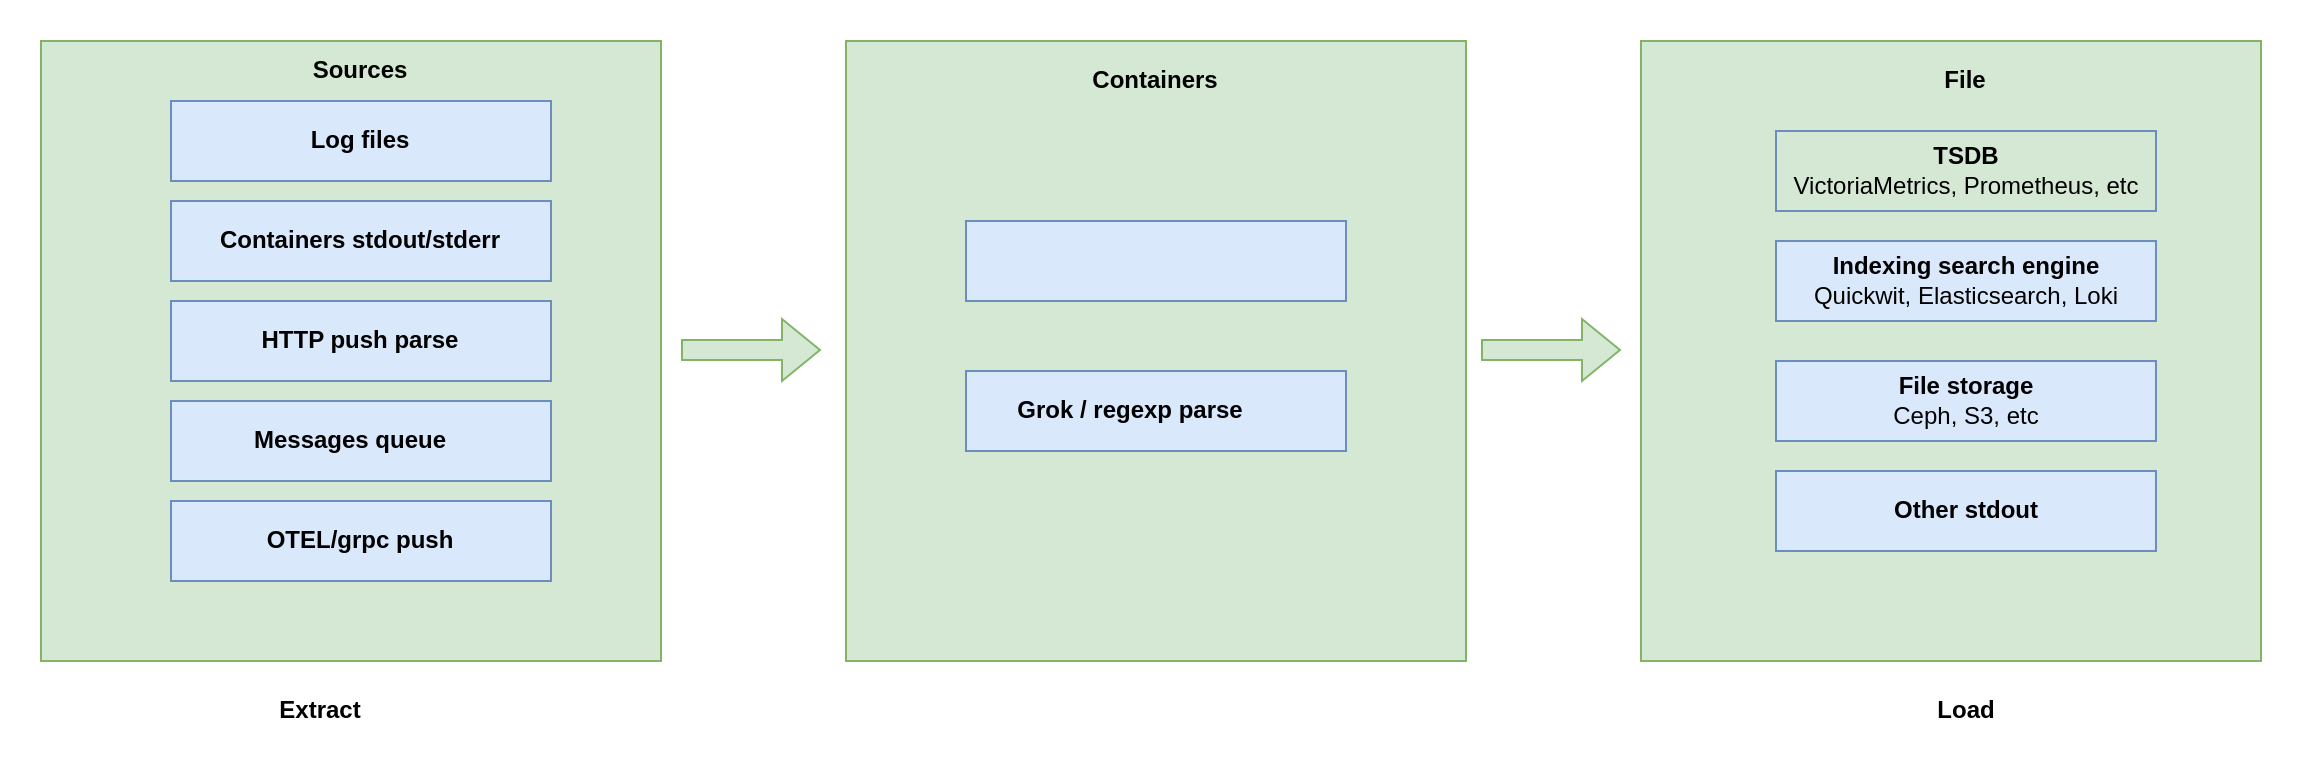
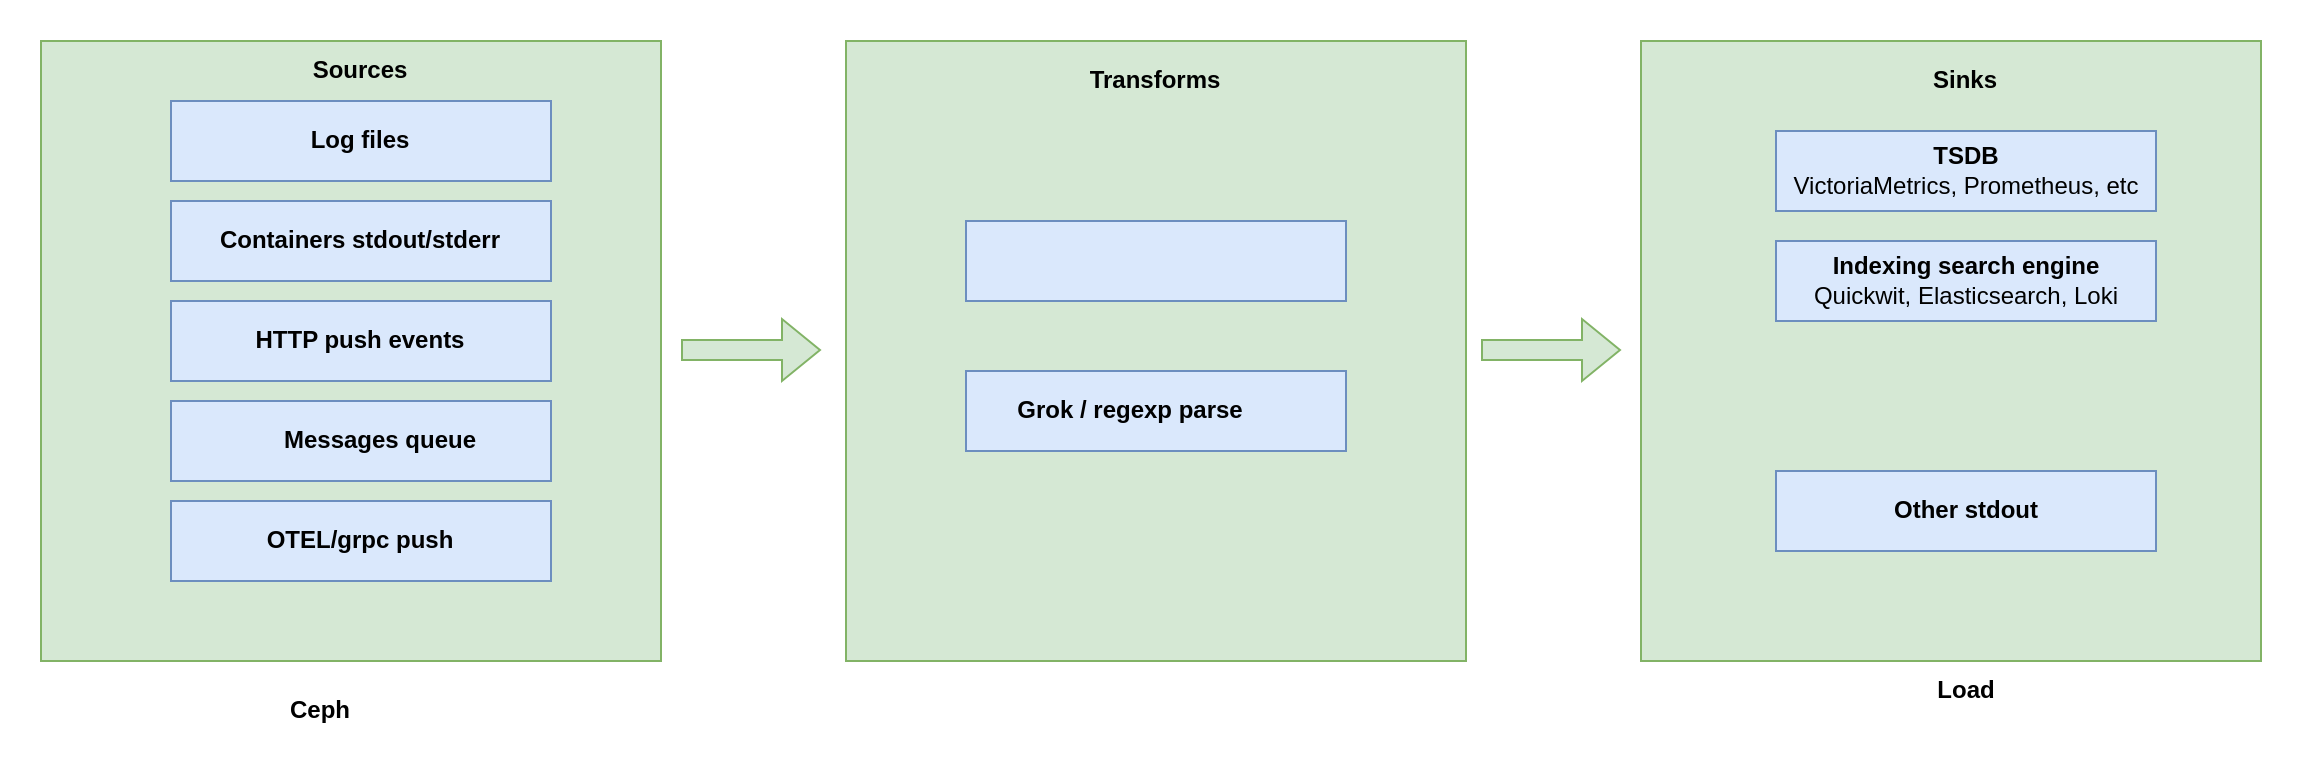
node "Containers": label "Containers" -> "Transforms"
node "File": label "File" -> "Sinks"
node "TSDB VictoriaMetrics, Prometheus, etc": fillcolor #d5e8d4 -> #dae8fc
node "HTTP push parse": label "HTTP push parse" -> "HTTP push events"
node "File storage Ceph, S3, etc": removed
node "Messages queue": moved (351, 441) -> (381, 441)
node "Extract": label "Extract" -> "Ceph"
node "Load": moved (1966, 711) -> (1966, 691)
